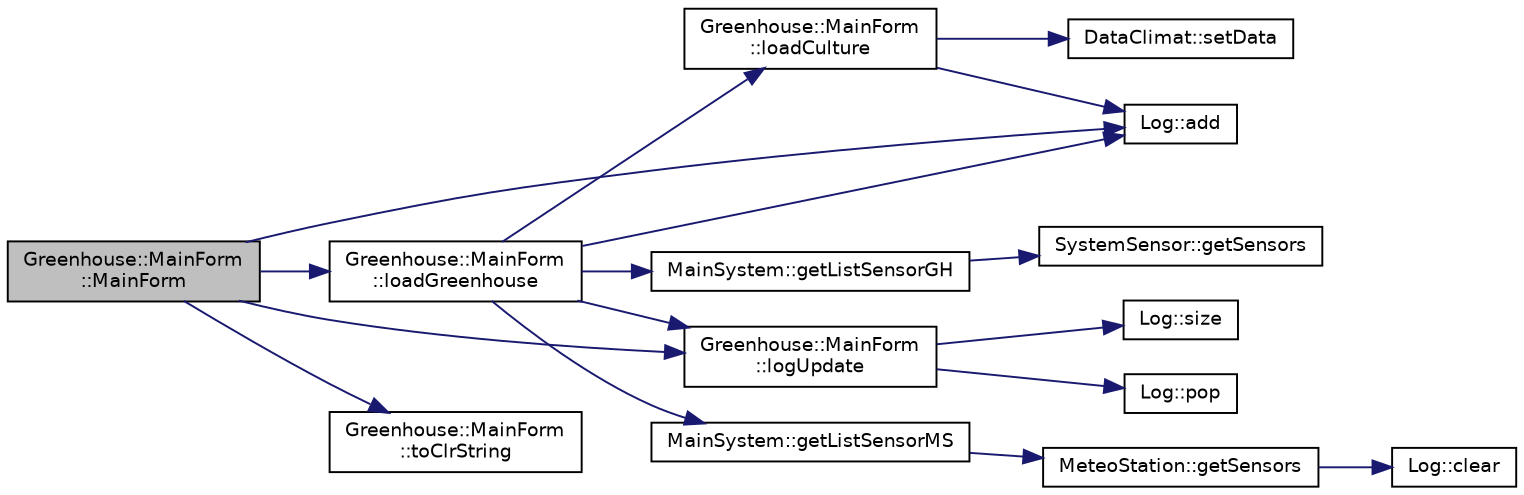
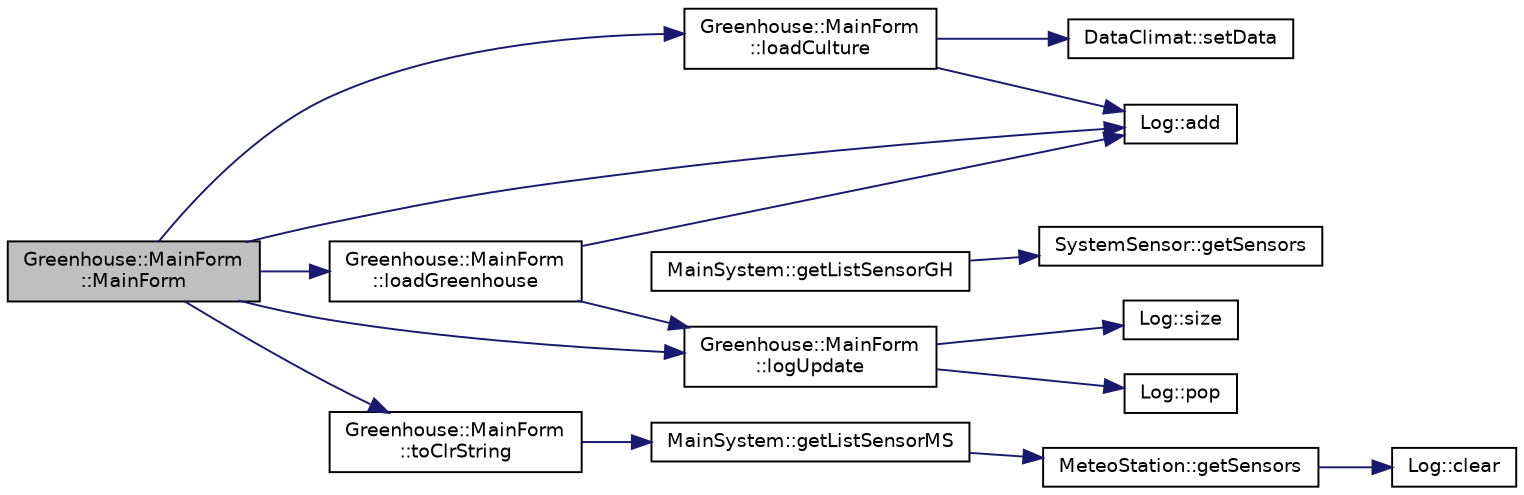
edge "Greenhouse::MainForm ::loadGreenhouse" -> "Greenhouse::MainForm ::loadCulture": now "Greenhouse::MainForm ::MainForm" -> "Greenhouse::MainForm ::loadCulture"
edge "Greenhouse::MainForm ::loadGreenhouse" -> "MainSystem::getListSensorGH": removed
edge "Greenhouse::MainForm ::loadGreenhouse" -> "MainSystem::getListSensorMS": now "Greenhouse::MainForm ::toClrString" -> "MainSystem::getListSensorMS"
